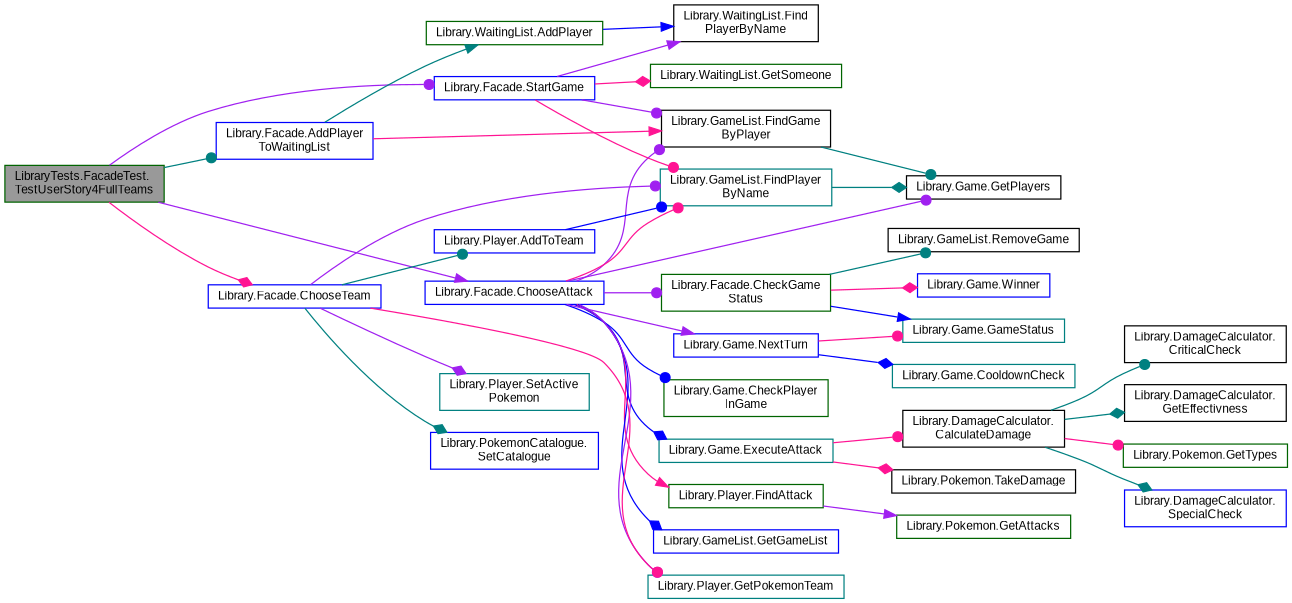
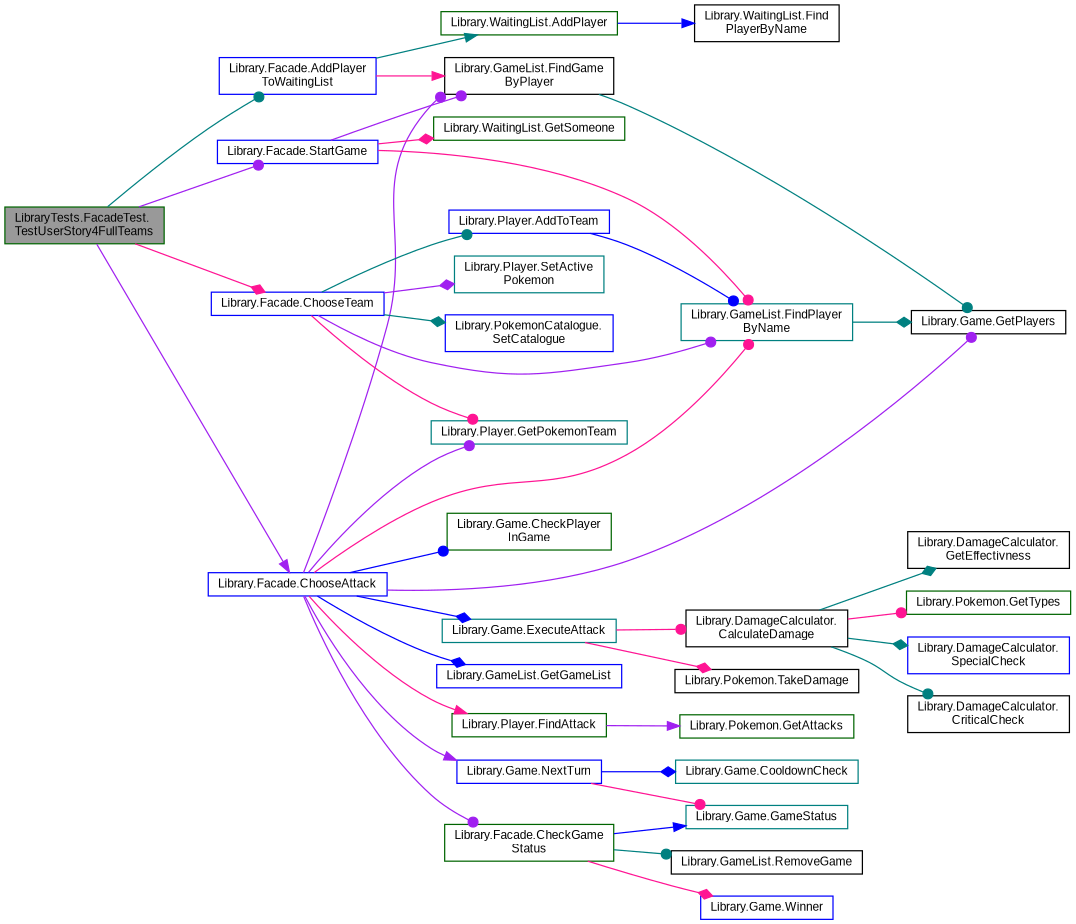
edge "Library.Facade.StartGame" -> "Library.WaitingList.Find PlayerByName": removed
